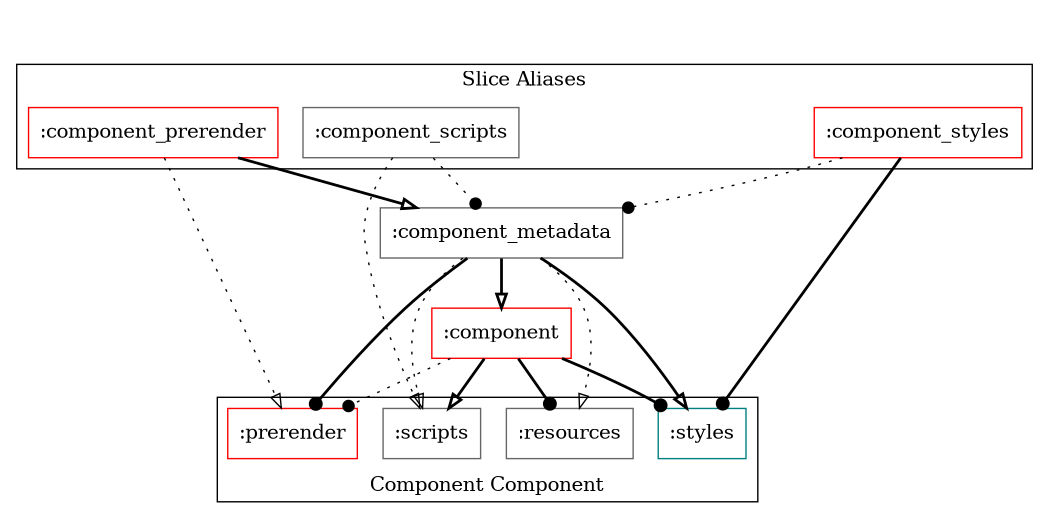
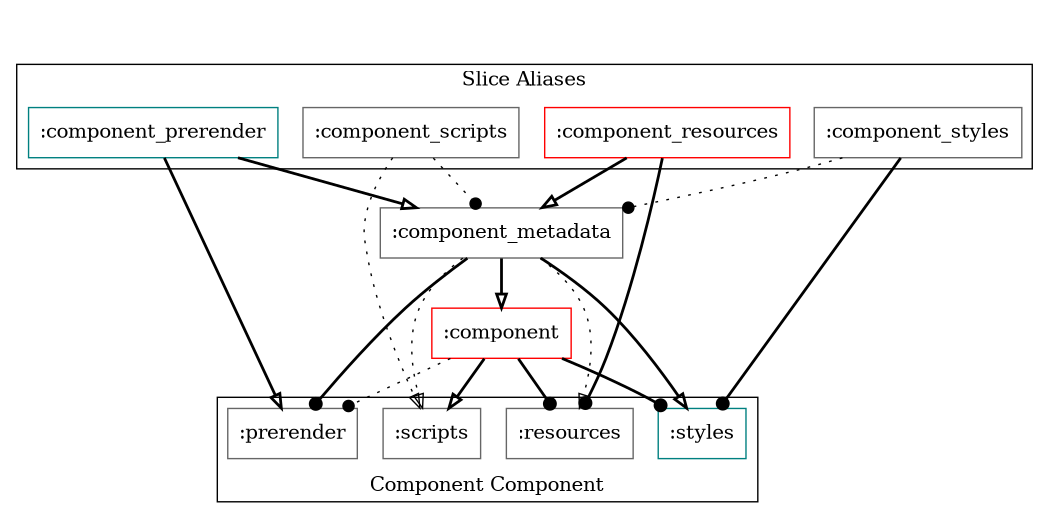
node ":component_prerender": color red -> teal
node ":component_resources": added
node ":component_styles": color red -> gray40
edge ":component_prerender" -> ":prerender": style dotted -> bold
node ":prerender": color red -> gray40
